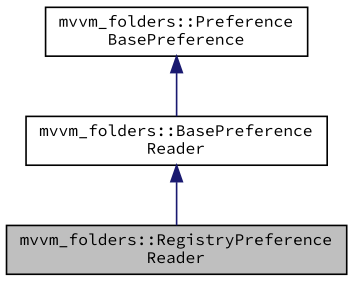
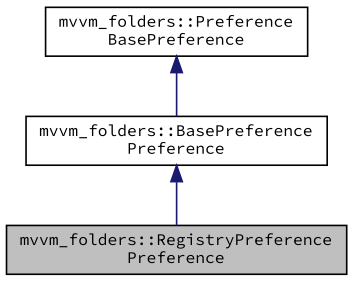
node "mvvm_folders::BasePreference Reader": label "mvvm_folders::BasePreference Reader" -> "mvvm_folders::BasePreference Preference"
node "mvvm_folders::RegistryPreference Reader": label "mvvm_folders::RegistryPreference Reader" -> "mvvm_folders::RegistryPreference Preference"
